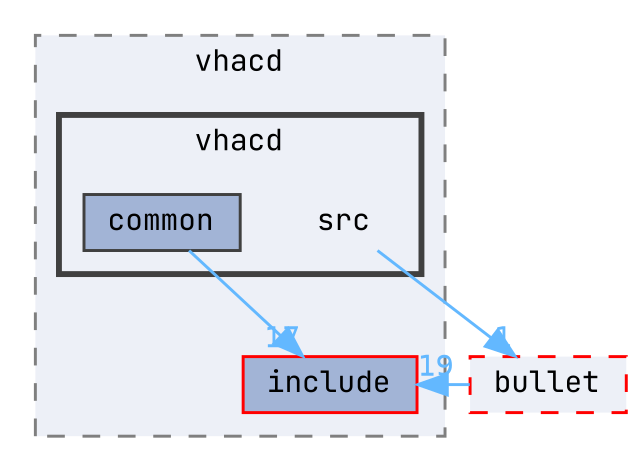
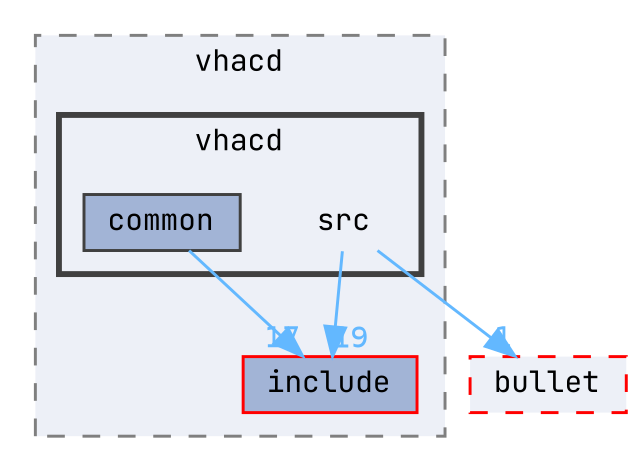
edge "bullet" -> "include": now "src" -> "include"
